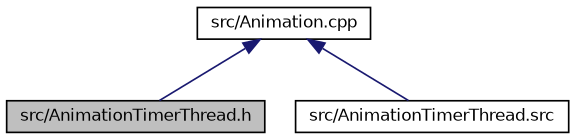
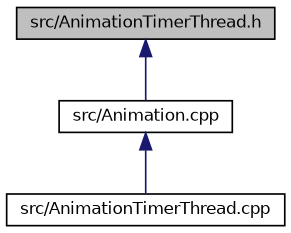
edge "src/AnimationTimerThread.h" -> "src/Animation.cpp": reversed
node "src/AnimationTimerThread.src": label "src/AnimationTimerThread.src" -> "src/AnimationTimerThread.cpp"
